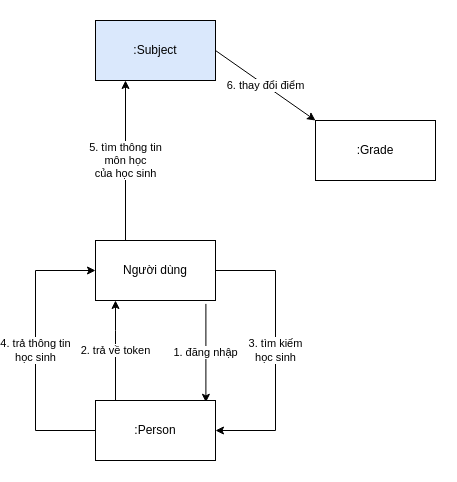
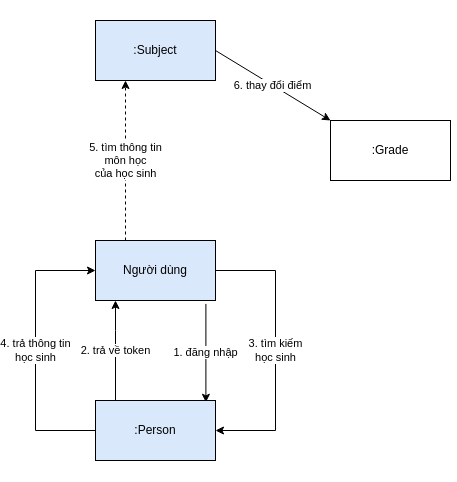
node ":Grade": moved (376, 151) -> (391, 151)
edge "Người dùng" -> ":Subject": style solid -> dashed
node "Người dùng": fillcolor #ffffff -> #dae8fc
node ":Person": fillcolor #ffffff -> #dae8fc
